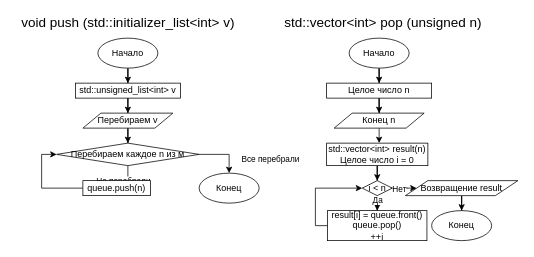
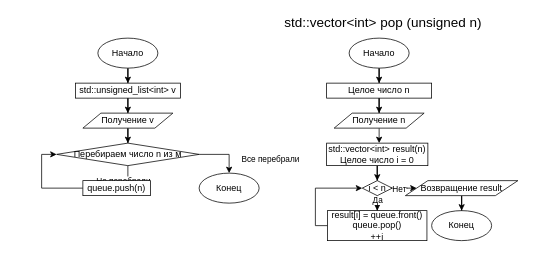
node "void push (std::initializer_list<int> v)": removed
node "Перебираем v": label "Перебираем v" -> "Получение v"
node "Конец n": label "Конец n" -> "Получение n"
node "Перебираем каждое n из м": label "Перебираем каждое n из м" -> "Перебираем число n из м"
